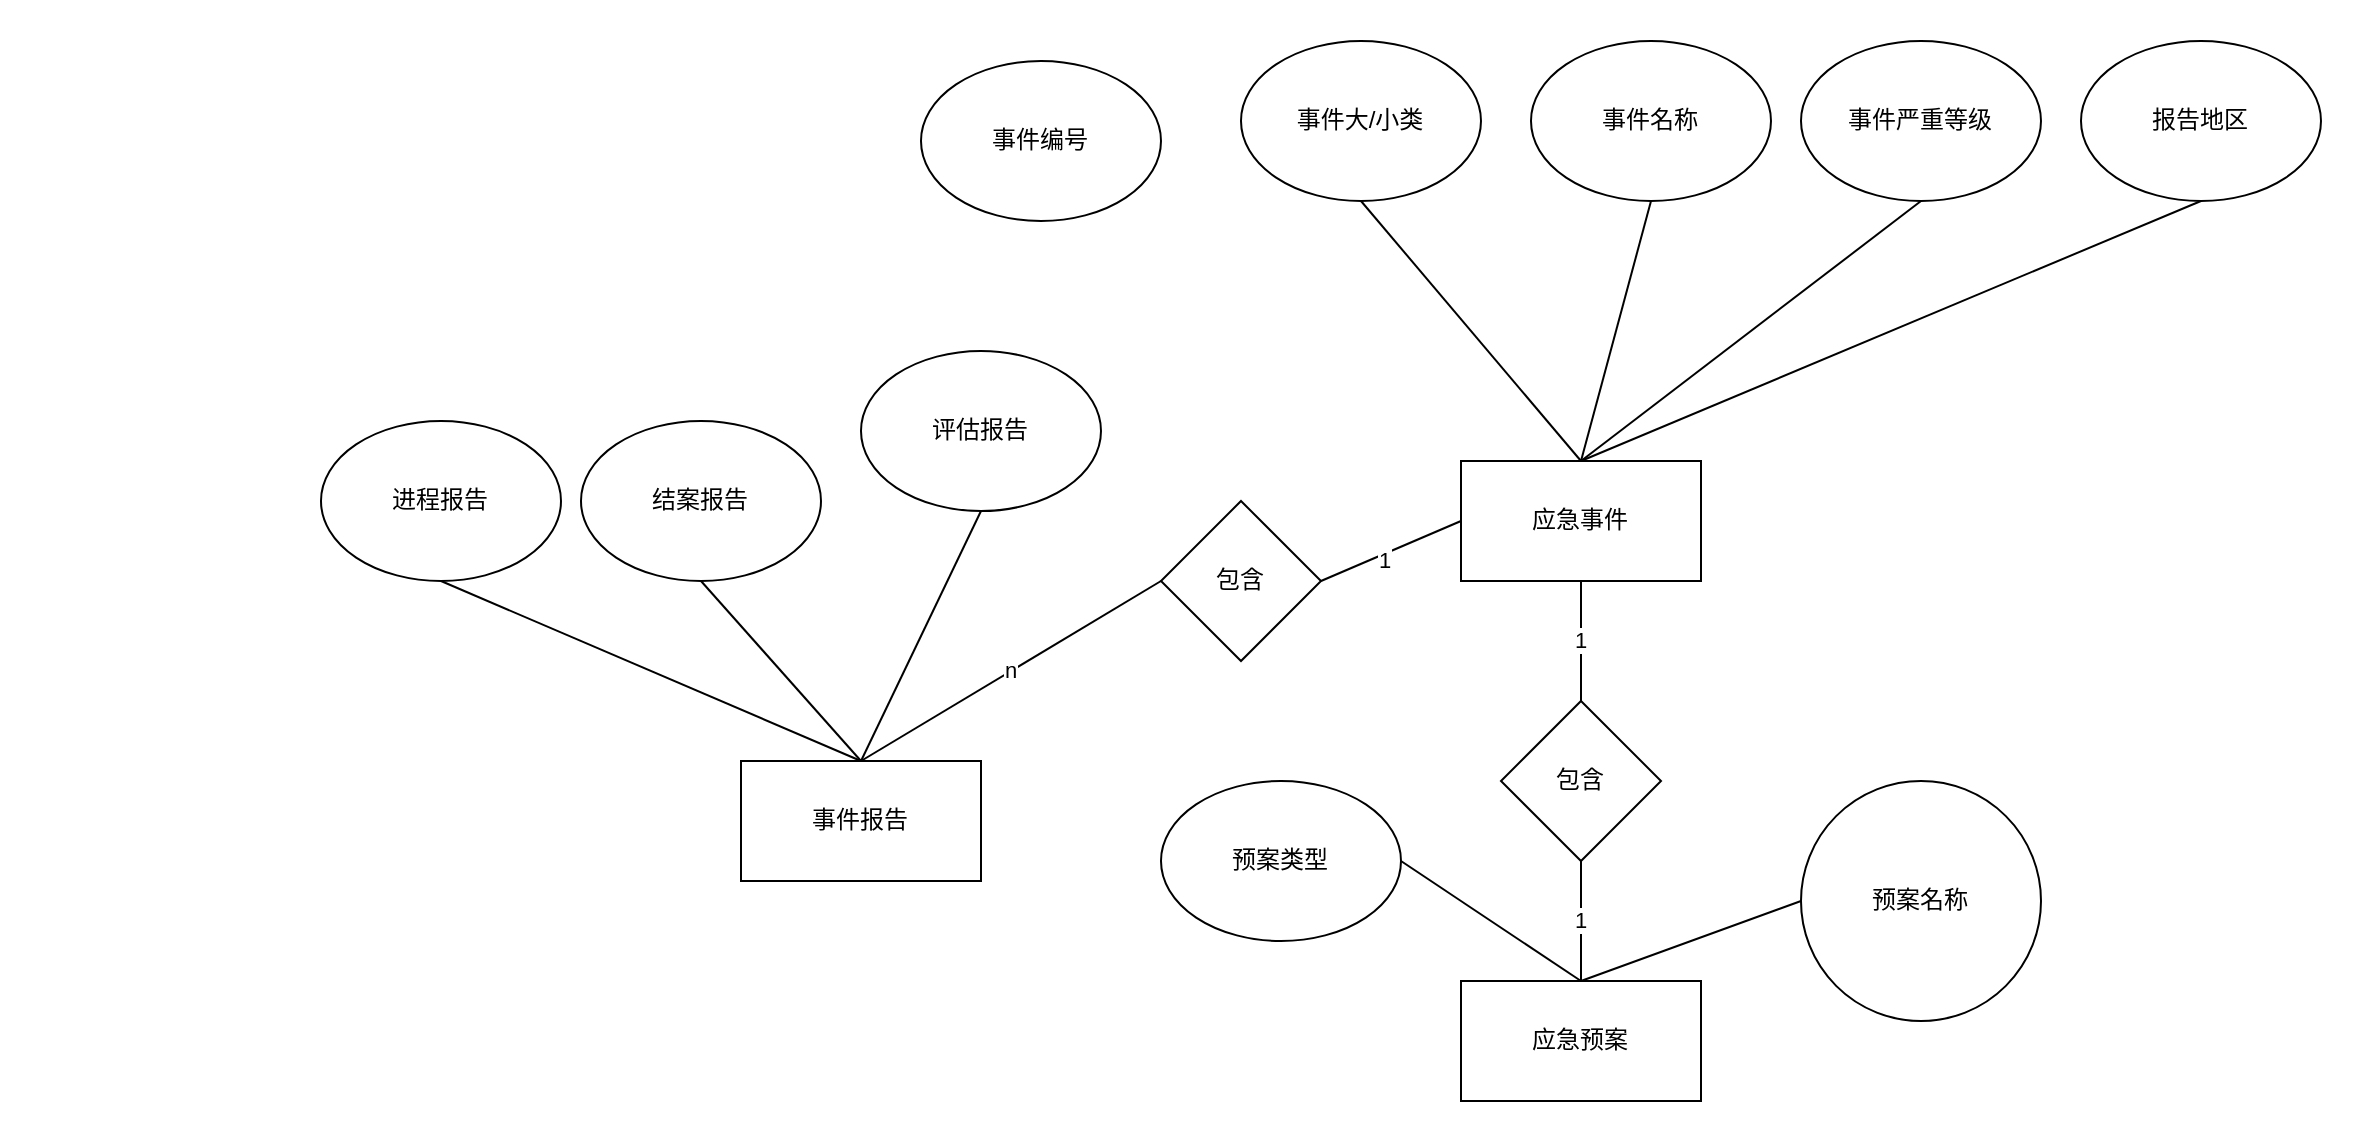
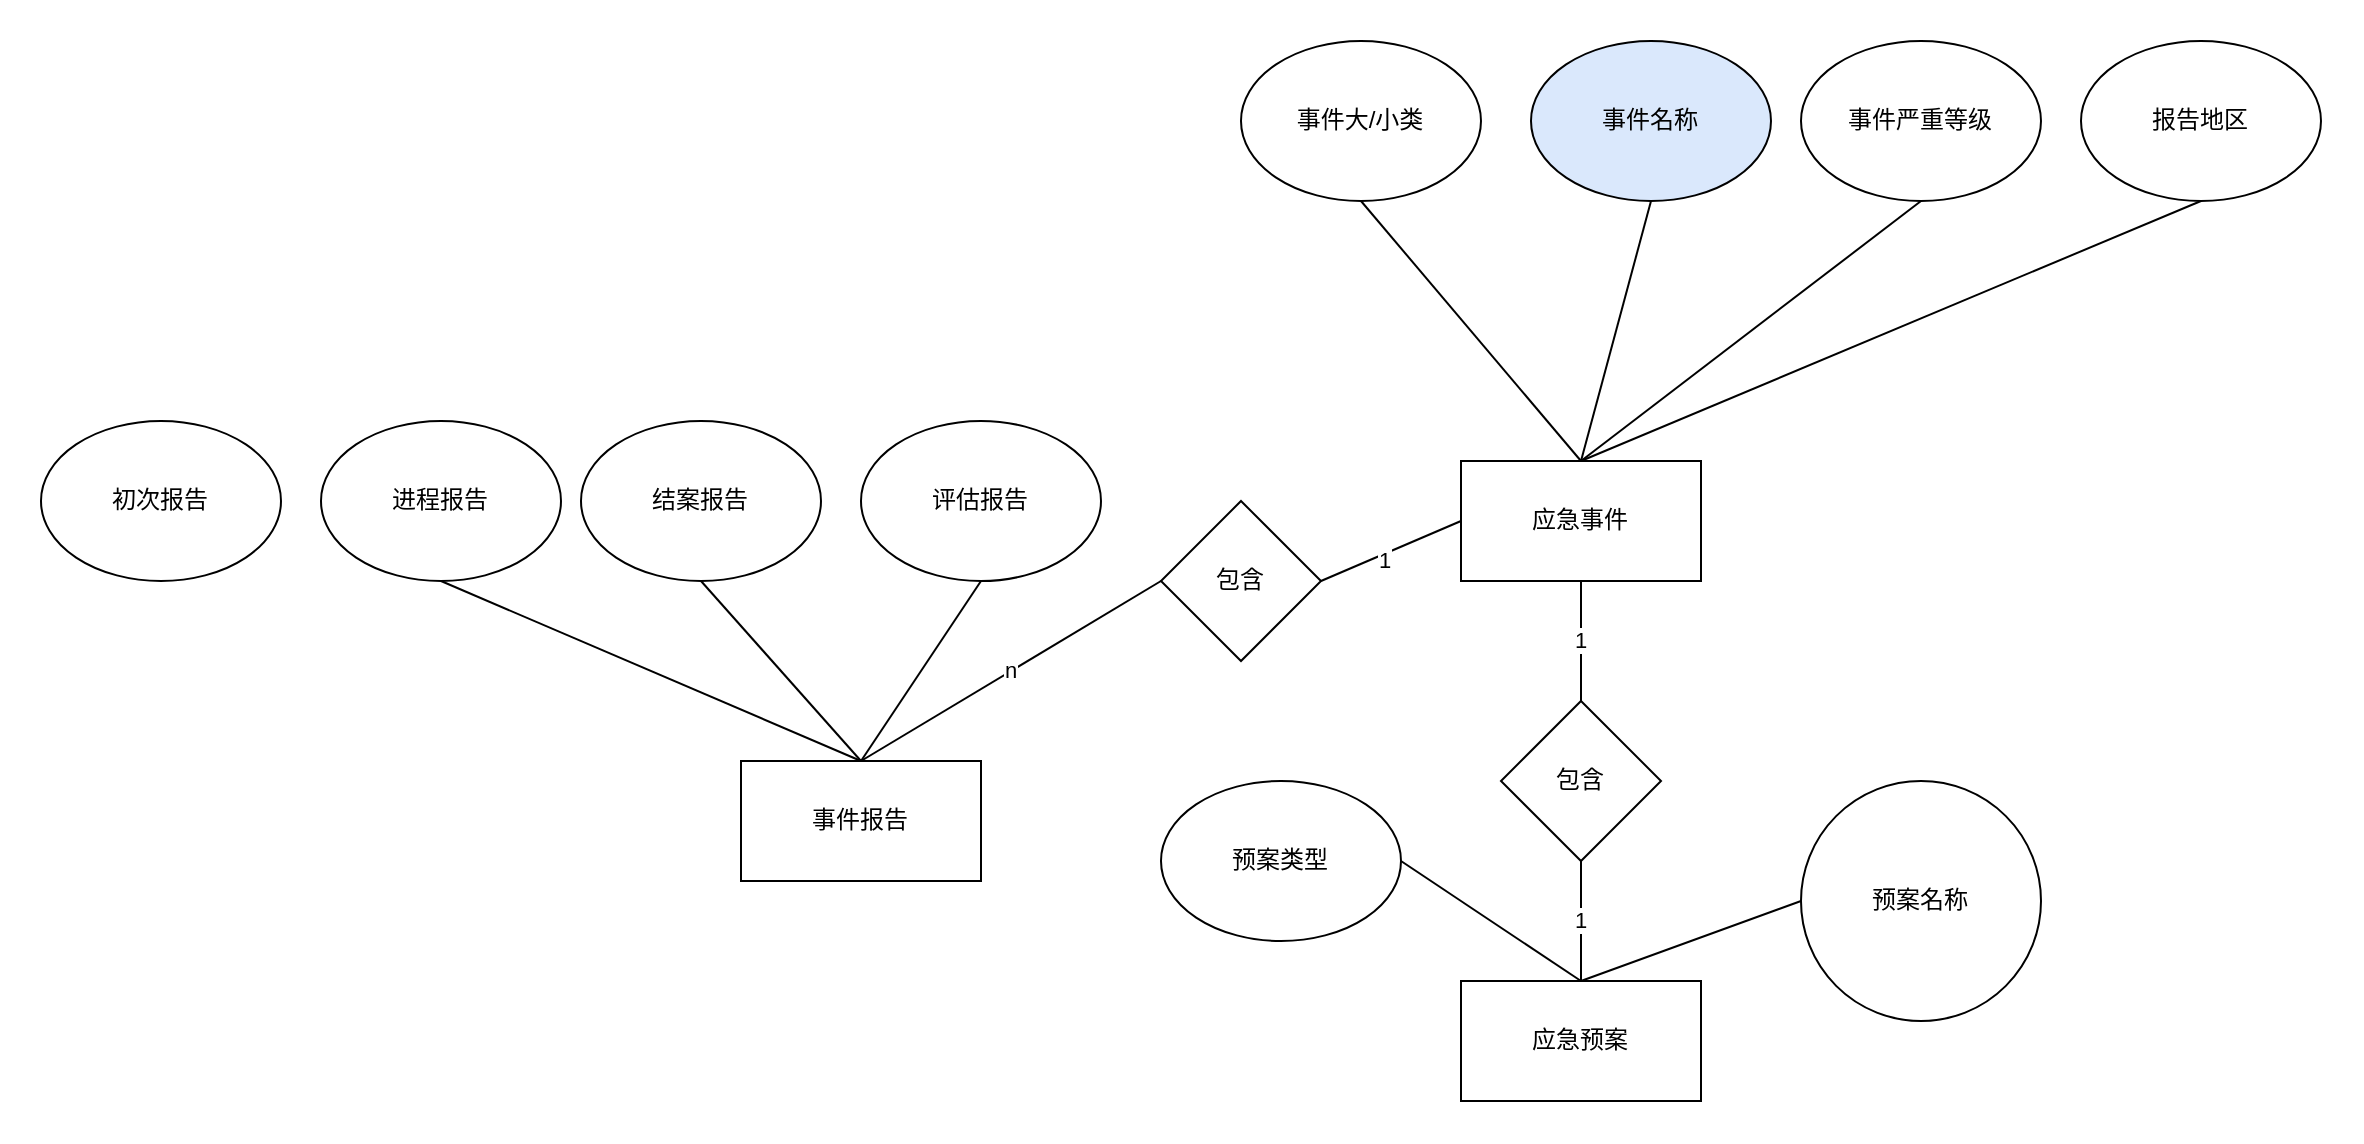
node "事件名称": fillcolor #ffffff -> #dae8fc
node "事件编号": removed
node "评估报告": moved (981, 431) -> (981, 501)
node "初次报告": added
